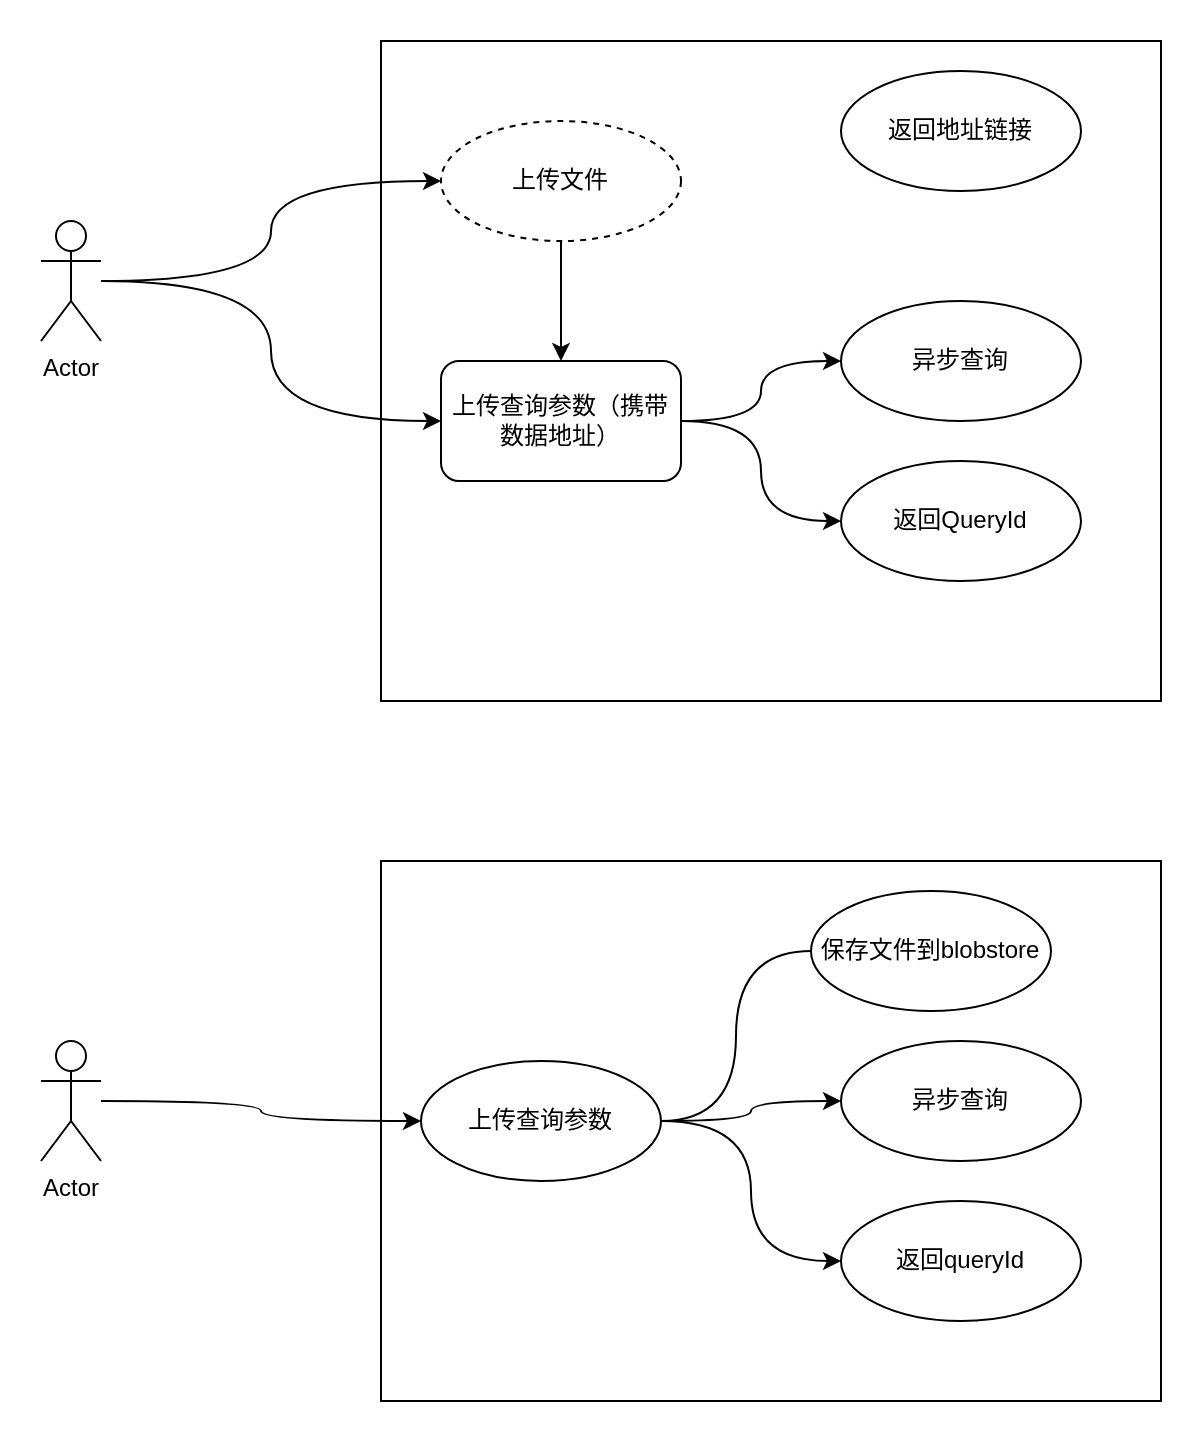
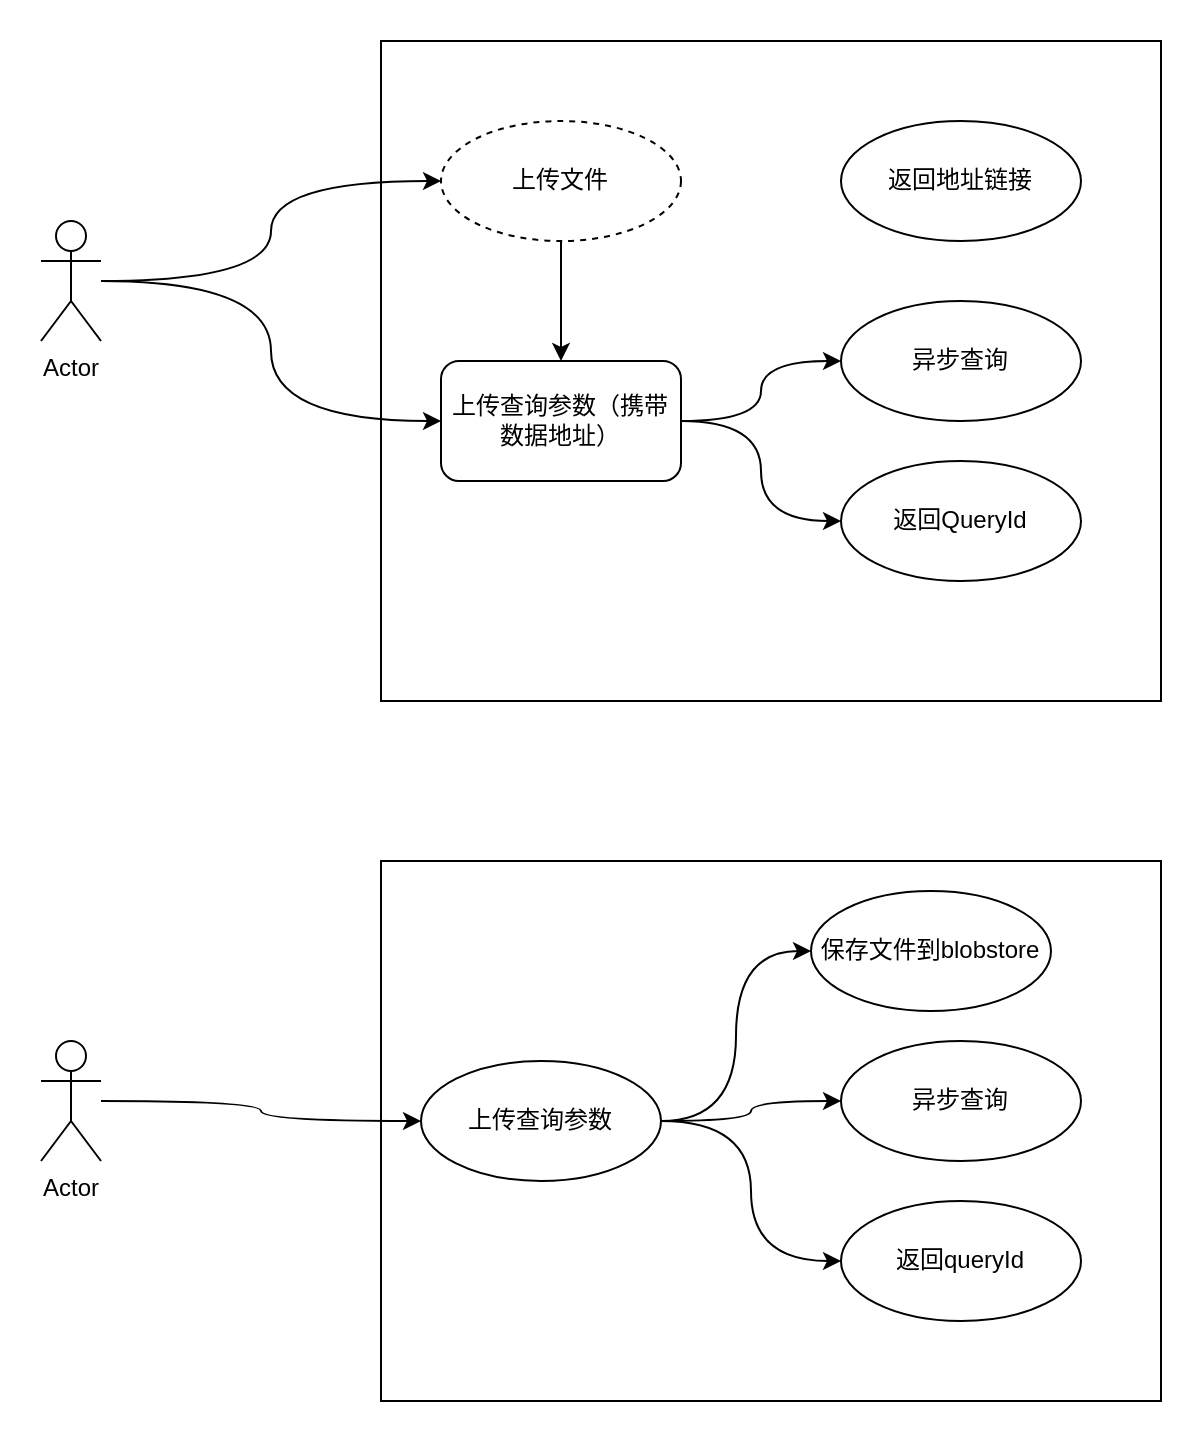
node "返回地址链接": moved (961, 131) -> (961, 181)
edge "保存文件到blobstore" -- "上传查询参数": arrowhead none -> classic
